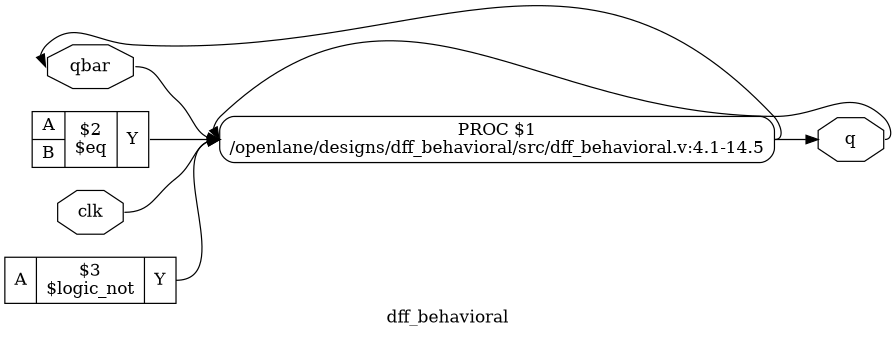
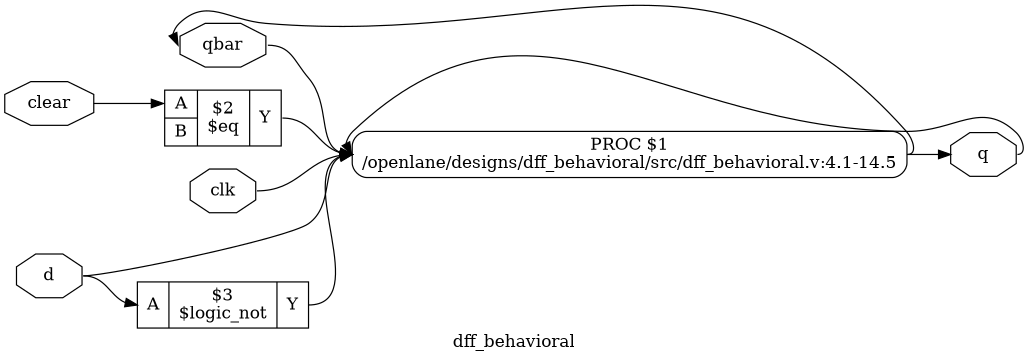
node "clear": added
node "d": added
